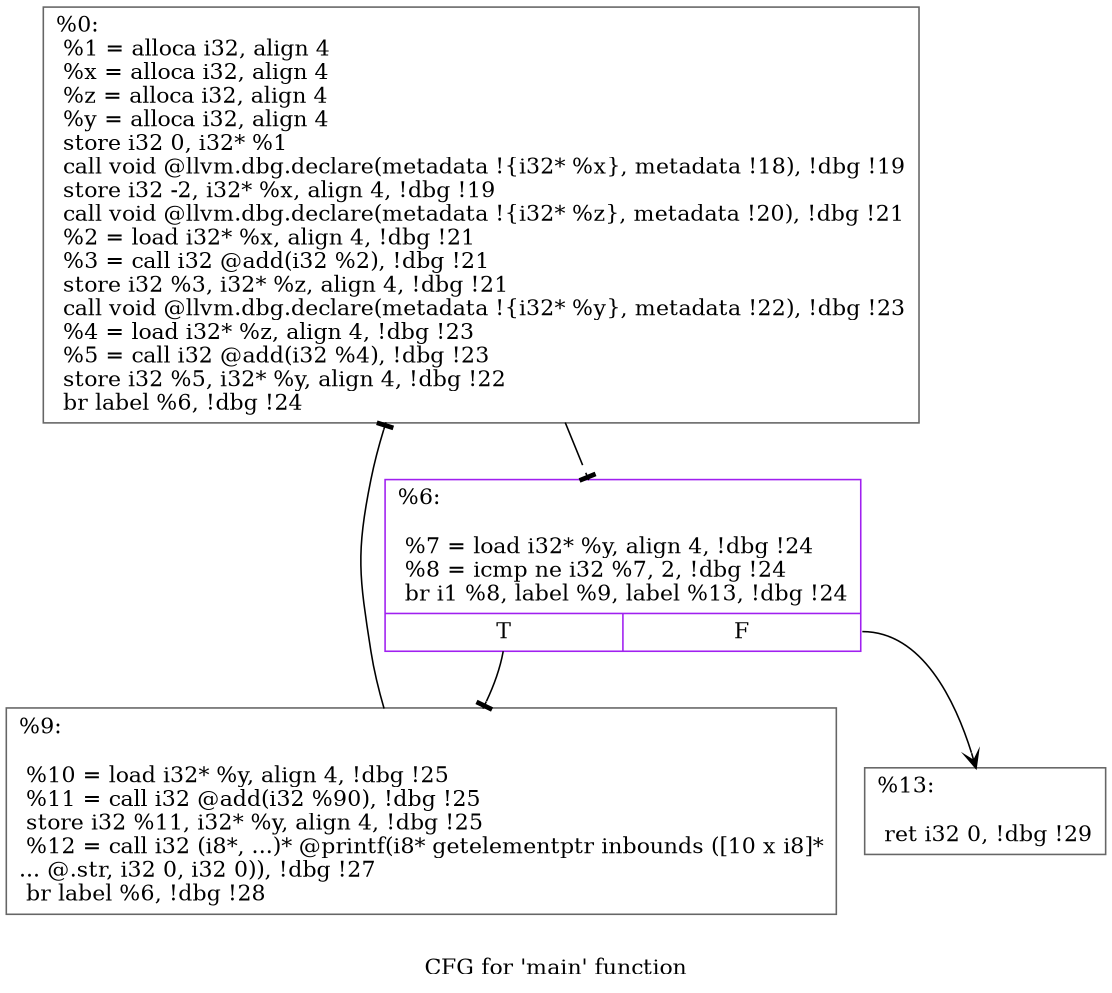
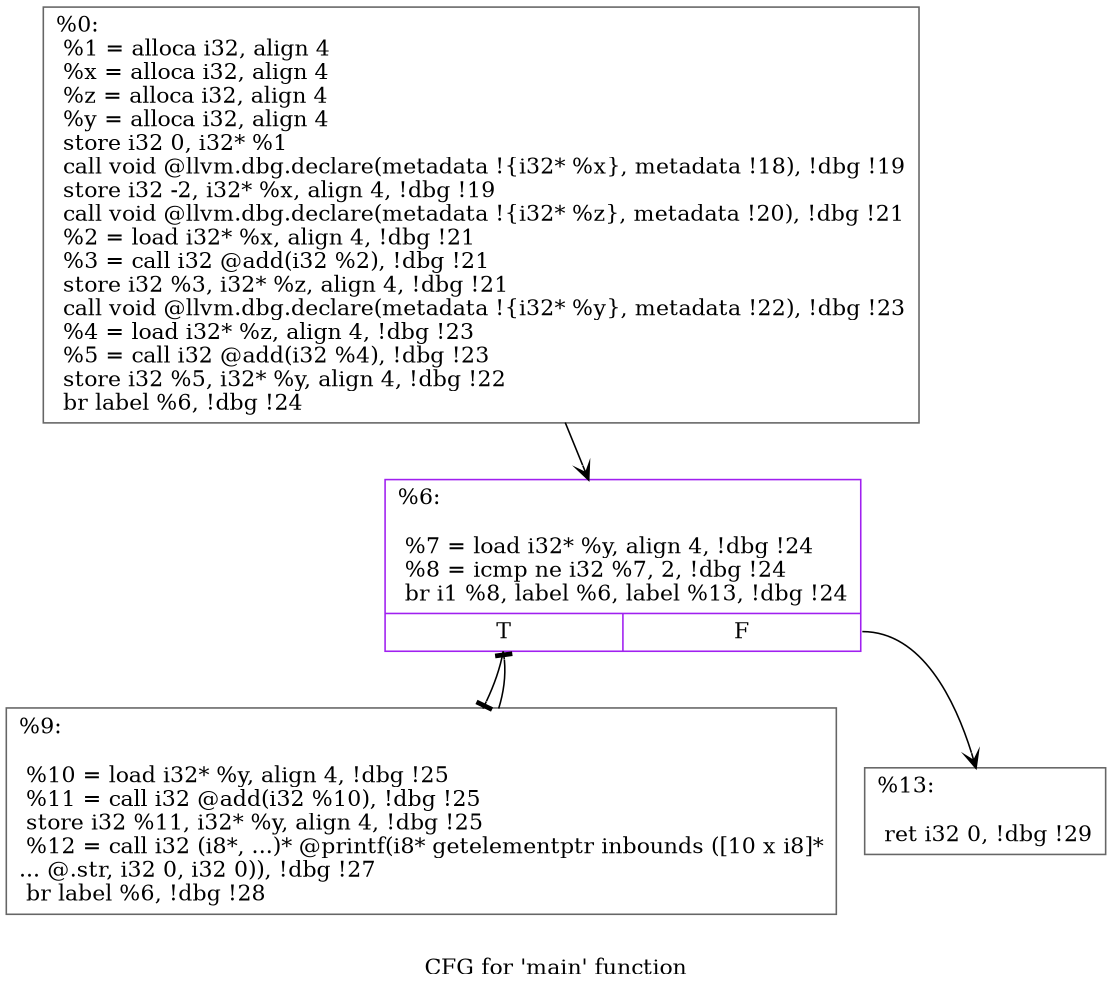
edge "%0:" -> "%6:": arrowhead tee -> vee
edge "%9:" -> "%0:": now "%9:" -> "%6:"
node "%6:": text "br i1 %8, label %9, label %13, !dbg !24" -> "br i1 %8, label %6, label %13, !dbg !24"
node "%9:": text "%11 = call i32 @add(i32 %90), !dbg !25" -> "%11 = call i32 @add(i32 %10), !dbg !25"
